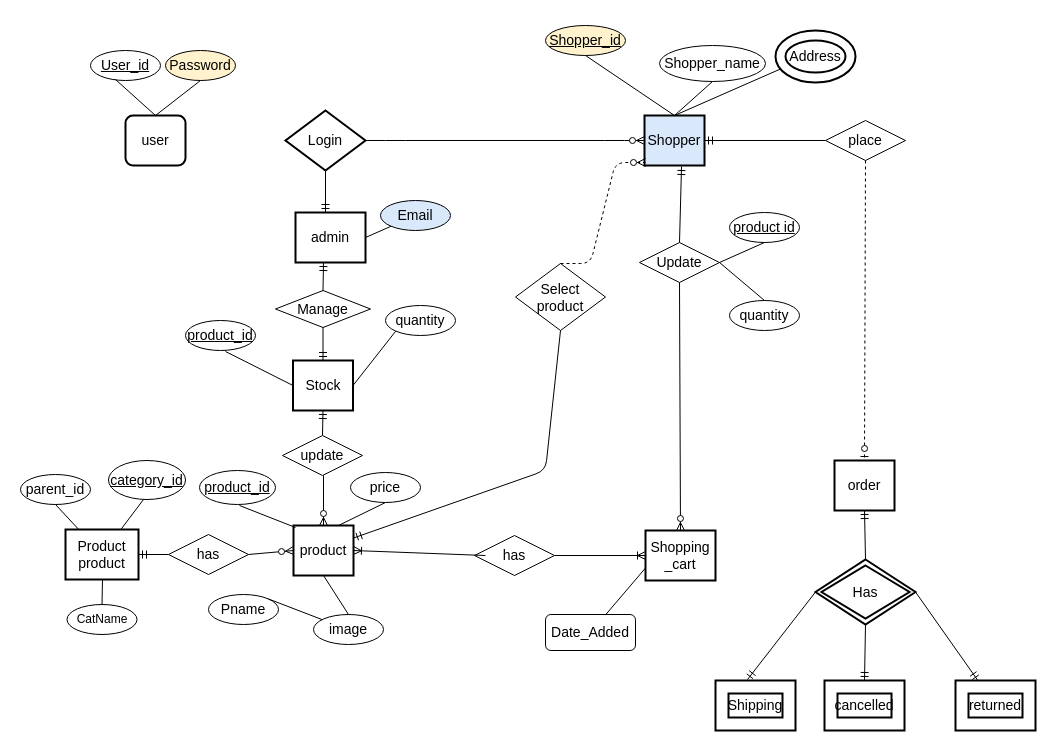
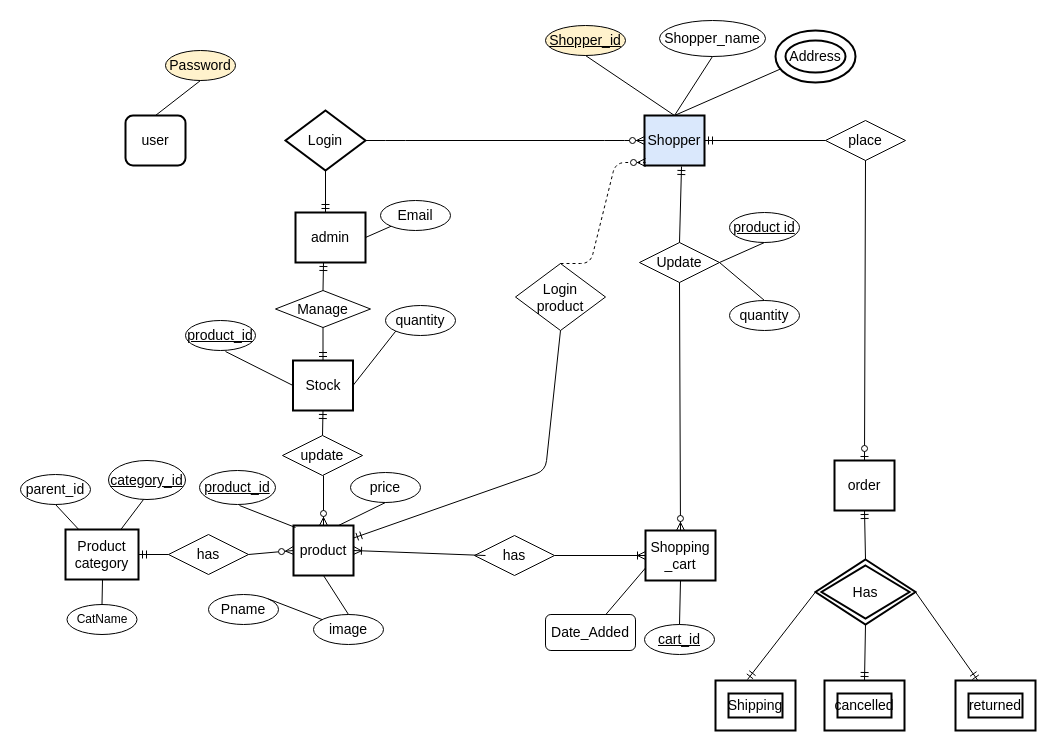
node "Shopper_name": moved (713, 64) -> (713, 39)
node "User_id": removed
edge "User_id" -- "user": removed
node "Email": fillcolor #dae8fc -> #ffffff
node "Selectproduct": label "Selectproduct" -> "Loginproduct"
edge "place" -> "order": style dashed -> solid
node "Product product": label "Product product" -> "Product category"
edge "Shopping _cart" -- "cart_id": added
node "cart_id": added
